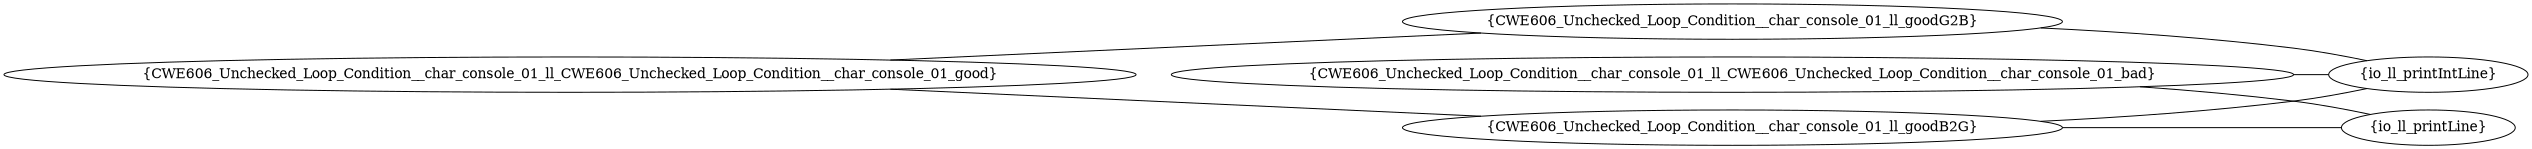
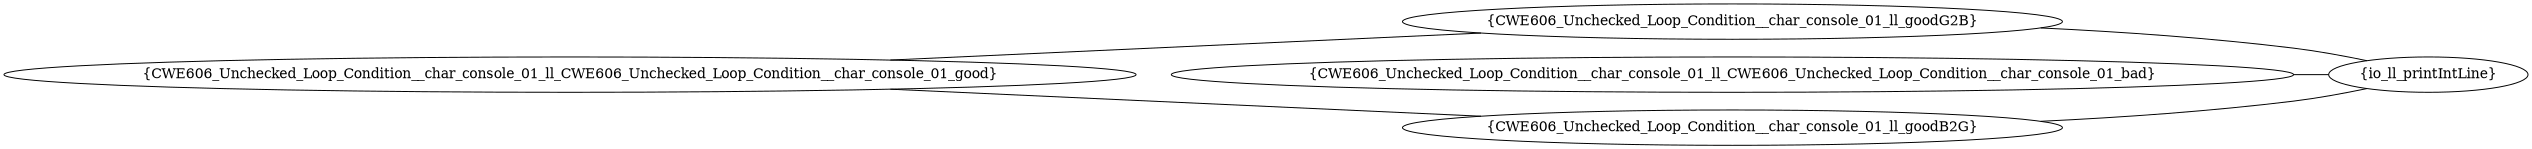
node "{io_ll_printLine}": removed
